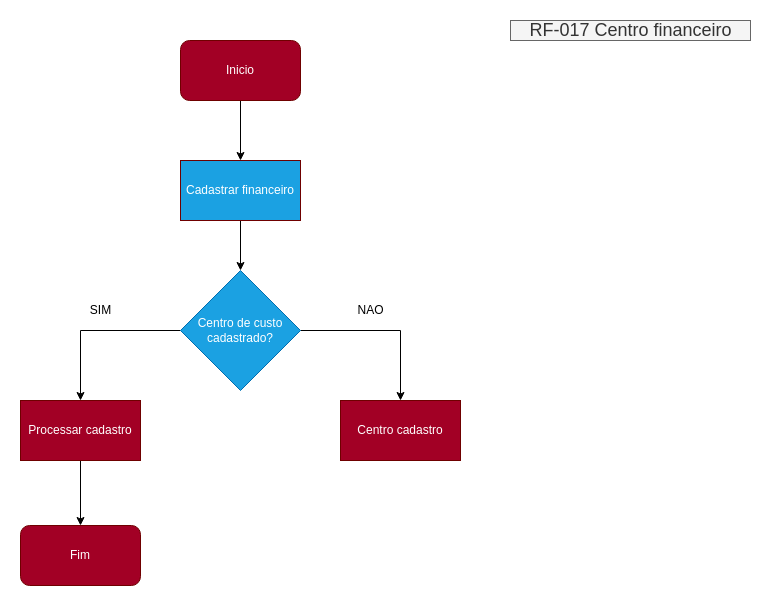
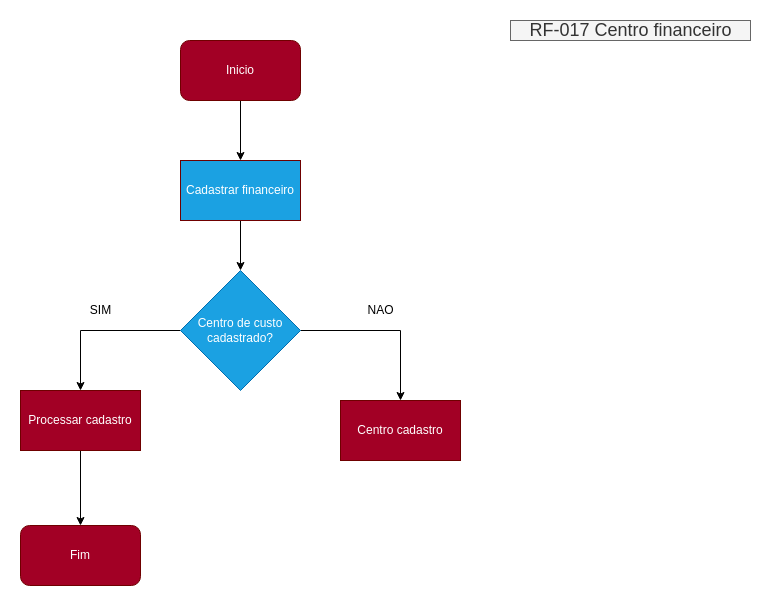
node "NAO": moved (371, 311) -> (381, 311)
node "Processar cadastro": moved (81, 431) -> (81, 421)
